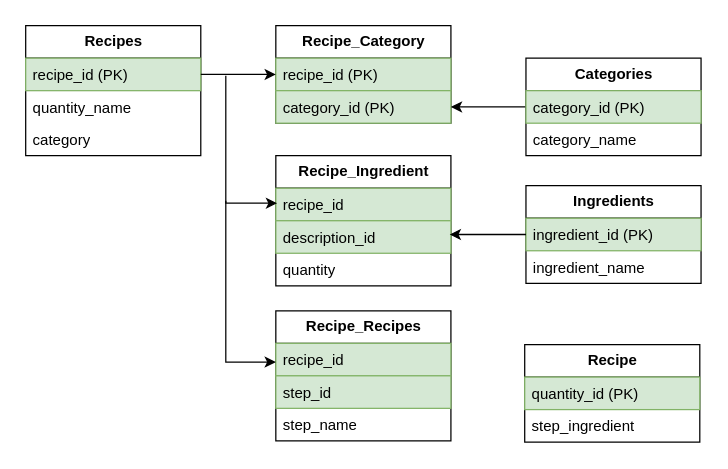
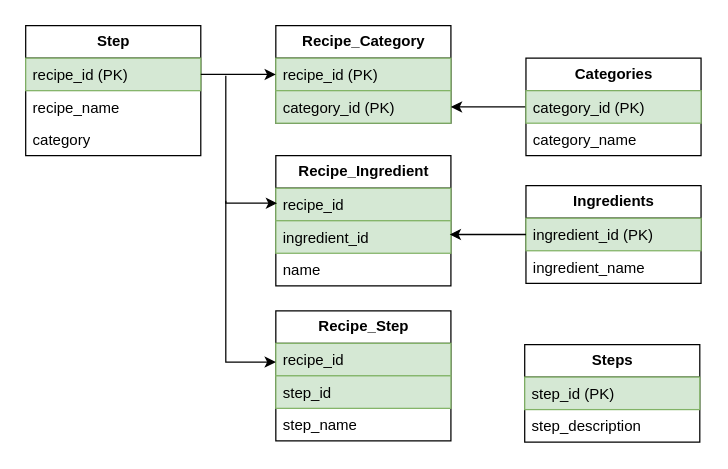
node "Recipes": label "Recipes" -> "Step"
node "quantity_name": label "quantity_name" -> "recipe_name"
node "description_id": label "description_id" -> "ingredient_id"
node "quantity": label "quantity" -> "name"
node "Recipe_Recipes": label "Recipe_Recipes" -> "Recipe_Step"
node "Recipe": label "Recipe" -> "Steps"
node "quantity_id (PK)": label "quantity_id (PK)" -> "step_id (PK)"
node "step_ingredient": label "step_ingredient" -> "step_description"
